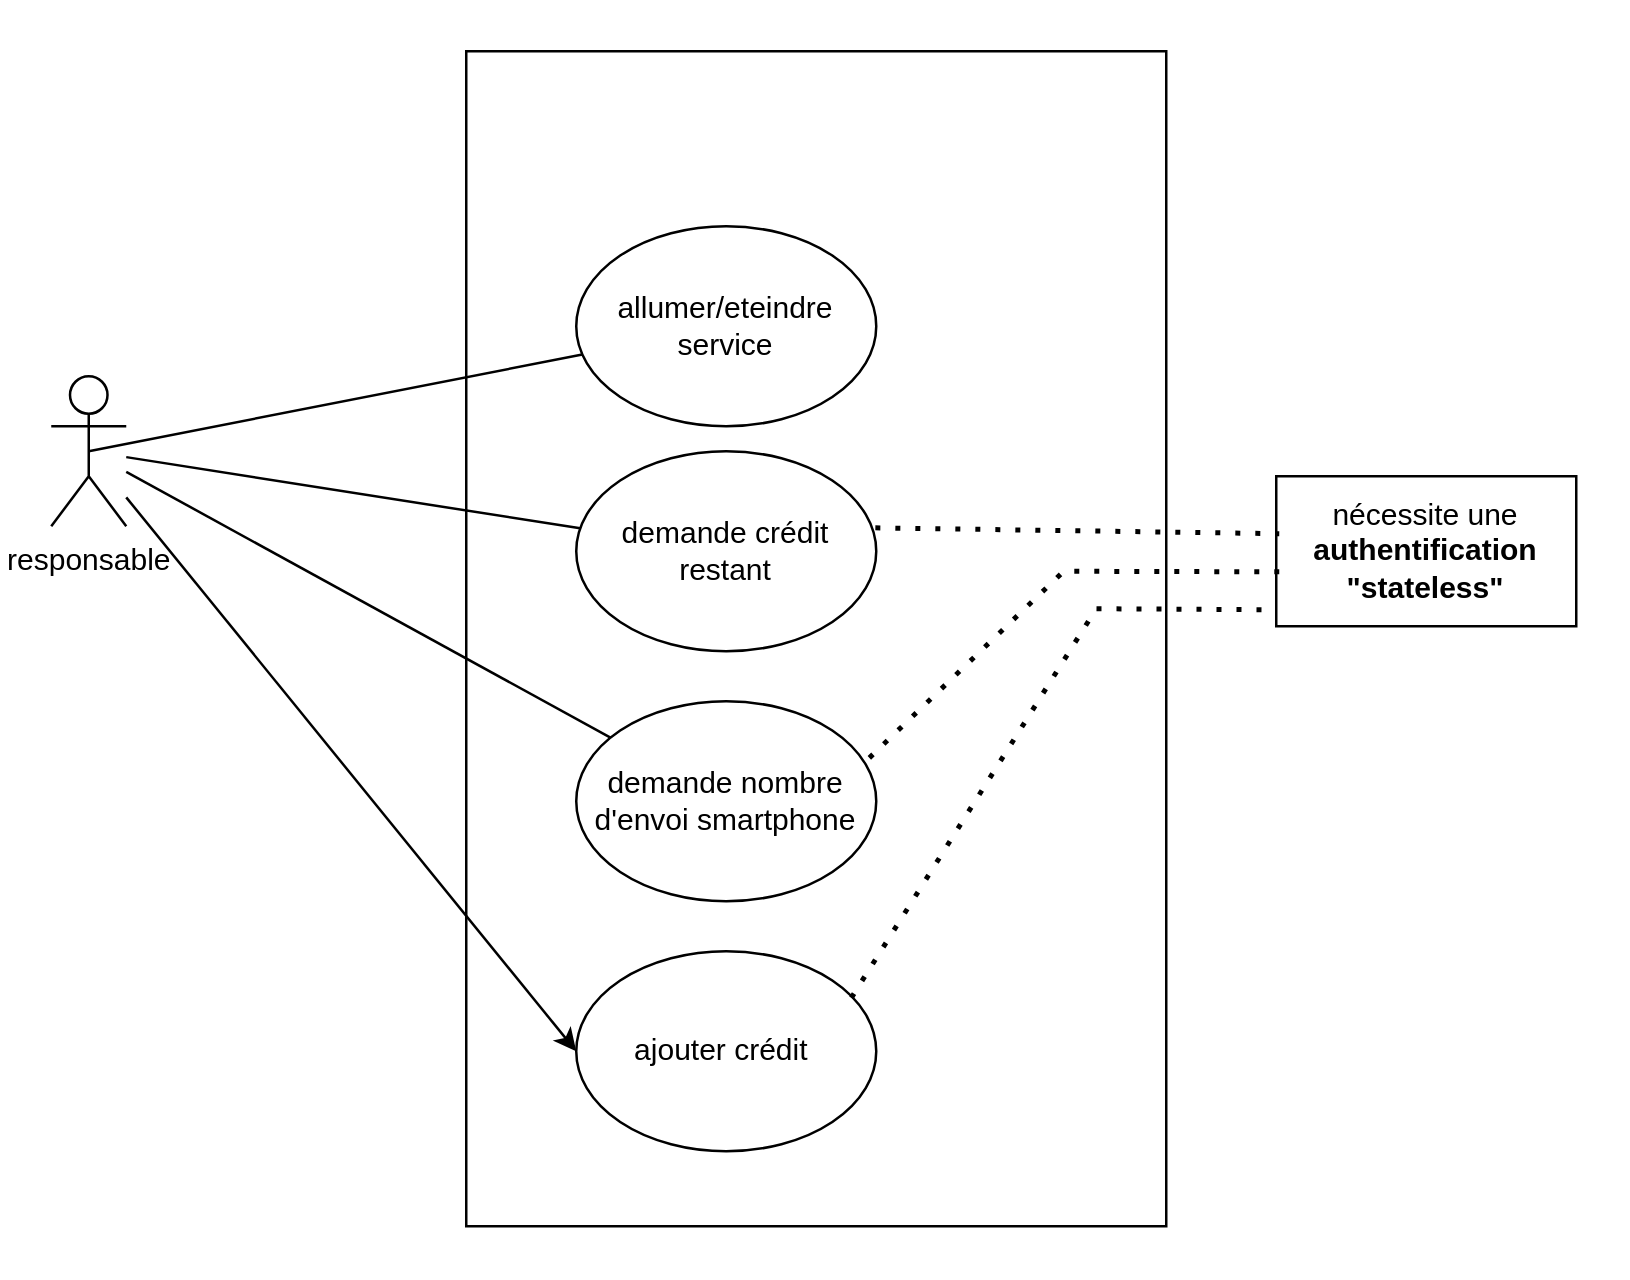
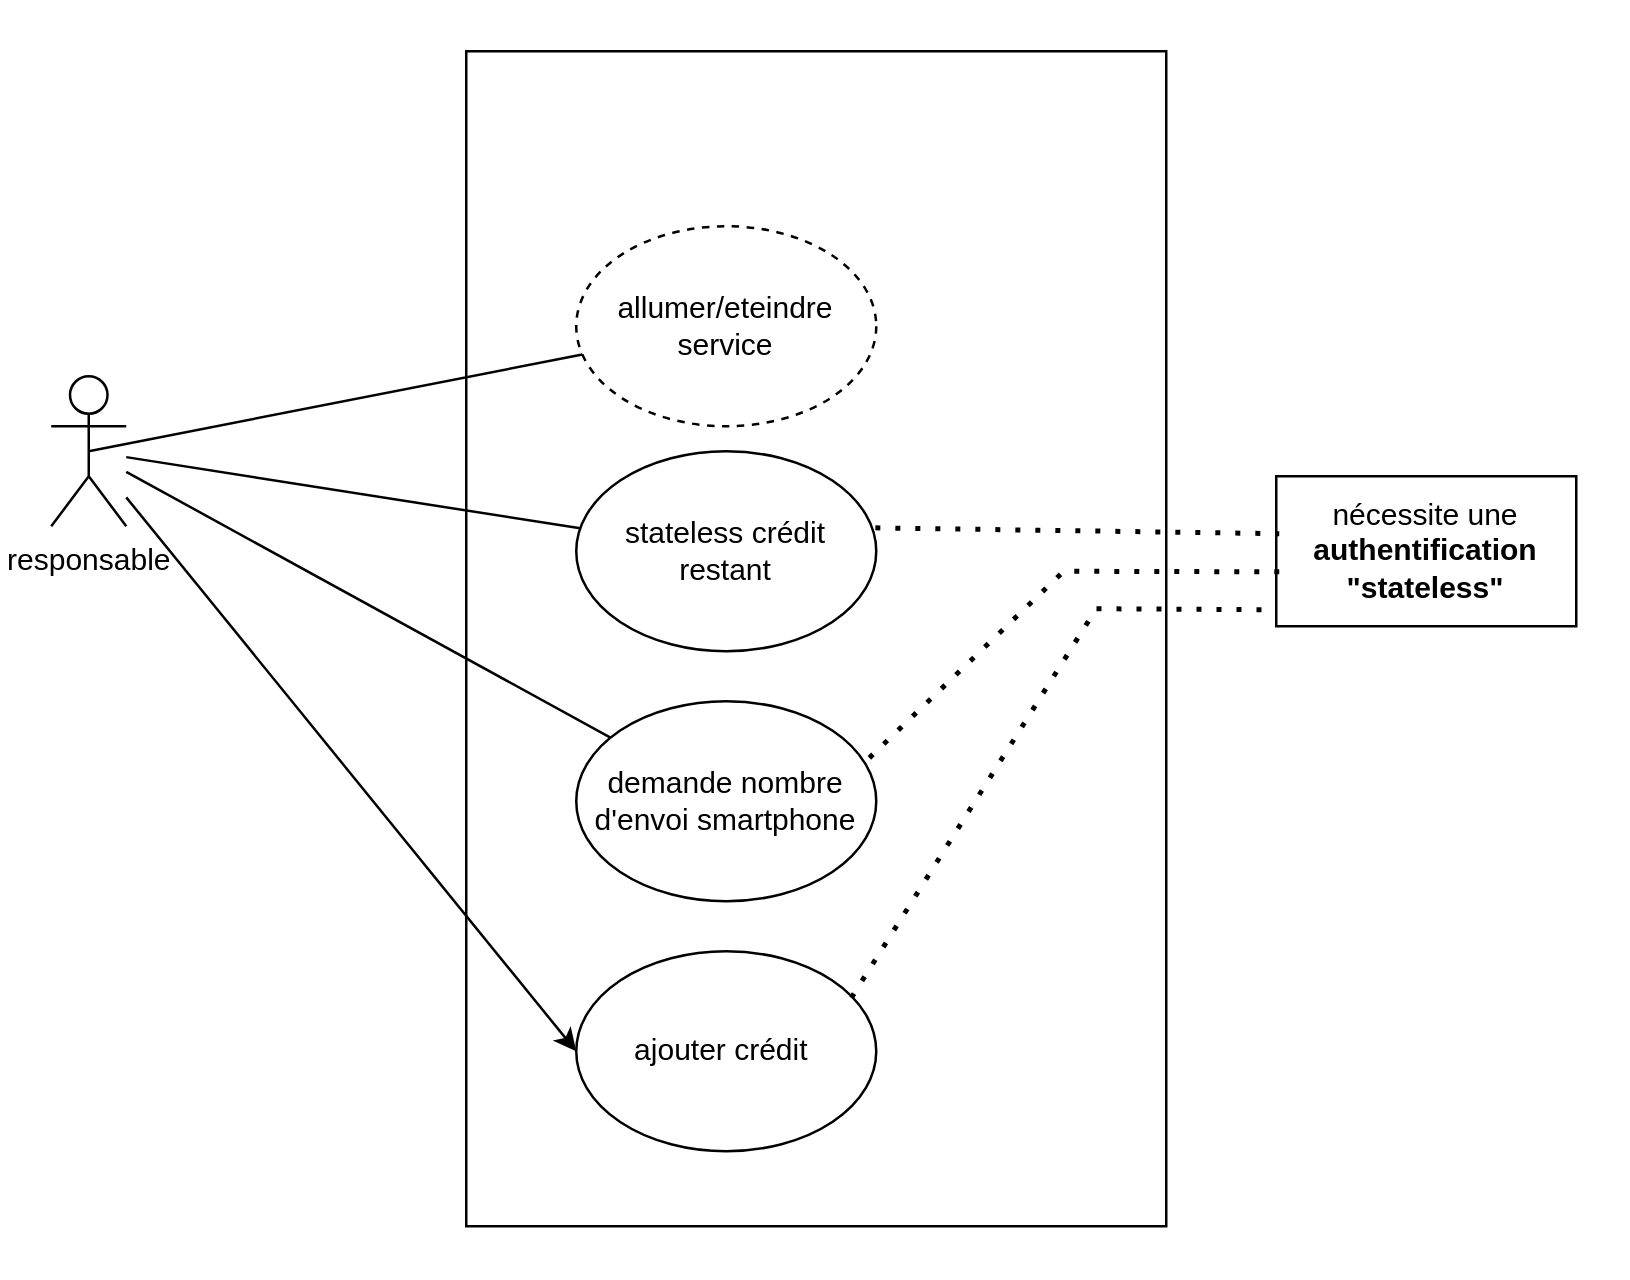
node "allumer/eteindre service": style solid -> dashed
node "demande crédit restant": label "demande crédit restant" -> "stateless crédit restant"
